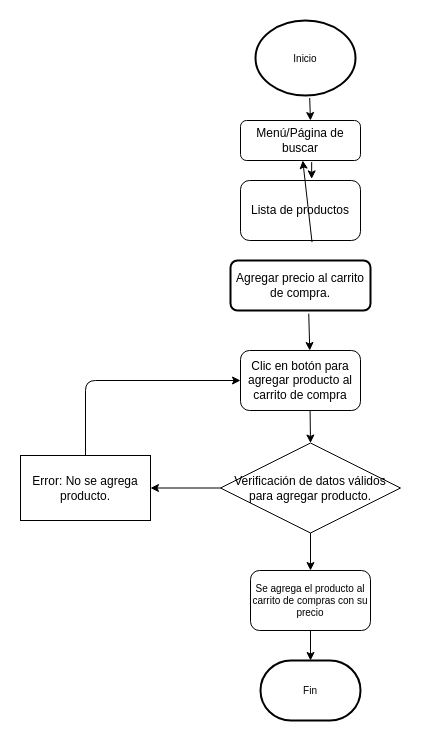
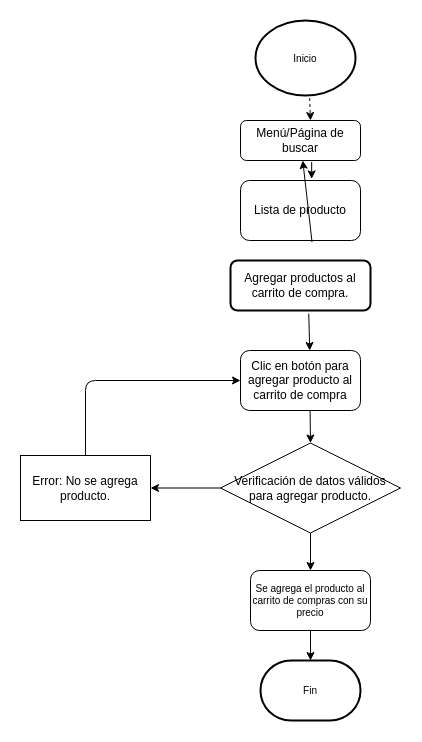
edge "Inicio" -> "Menú/Página de buscar": style solid -> dashed
node "Lista de productos": label "Lista de productos" -> "Lista de producto"
node "Agregar precio al carrito de compra.": label "Agregar precio al carrito de compra." -> "Agregar productos al carrito de compra."
